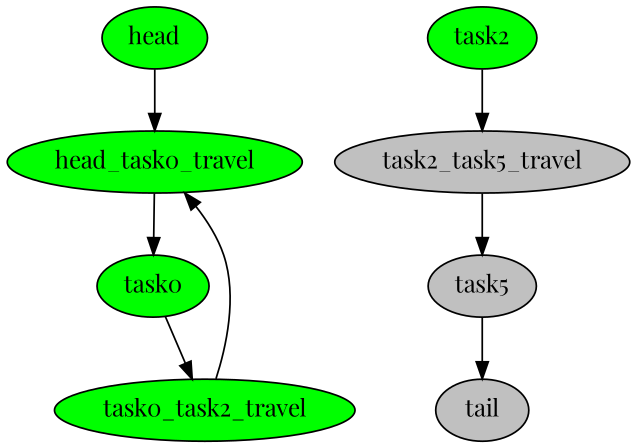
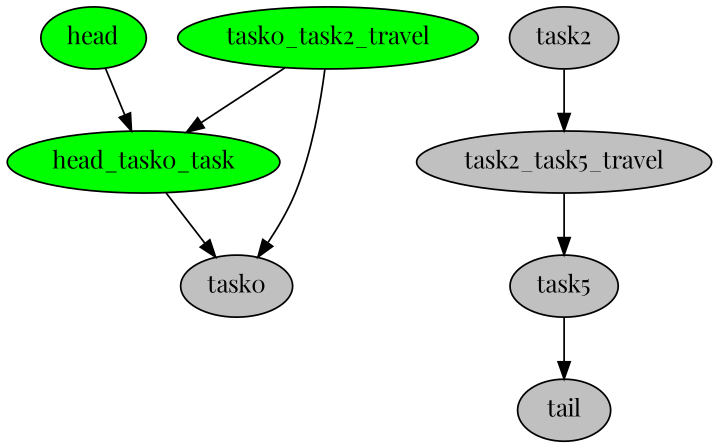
node "task2": fillcolor green -> gray
node "head_task0_travel": label "head_task0_travel" -> "head_task0_task"
node "task0": fillcolor green -> gray
edge "task0" -> "task0_task2_travel": reversed
